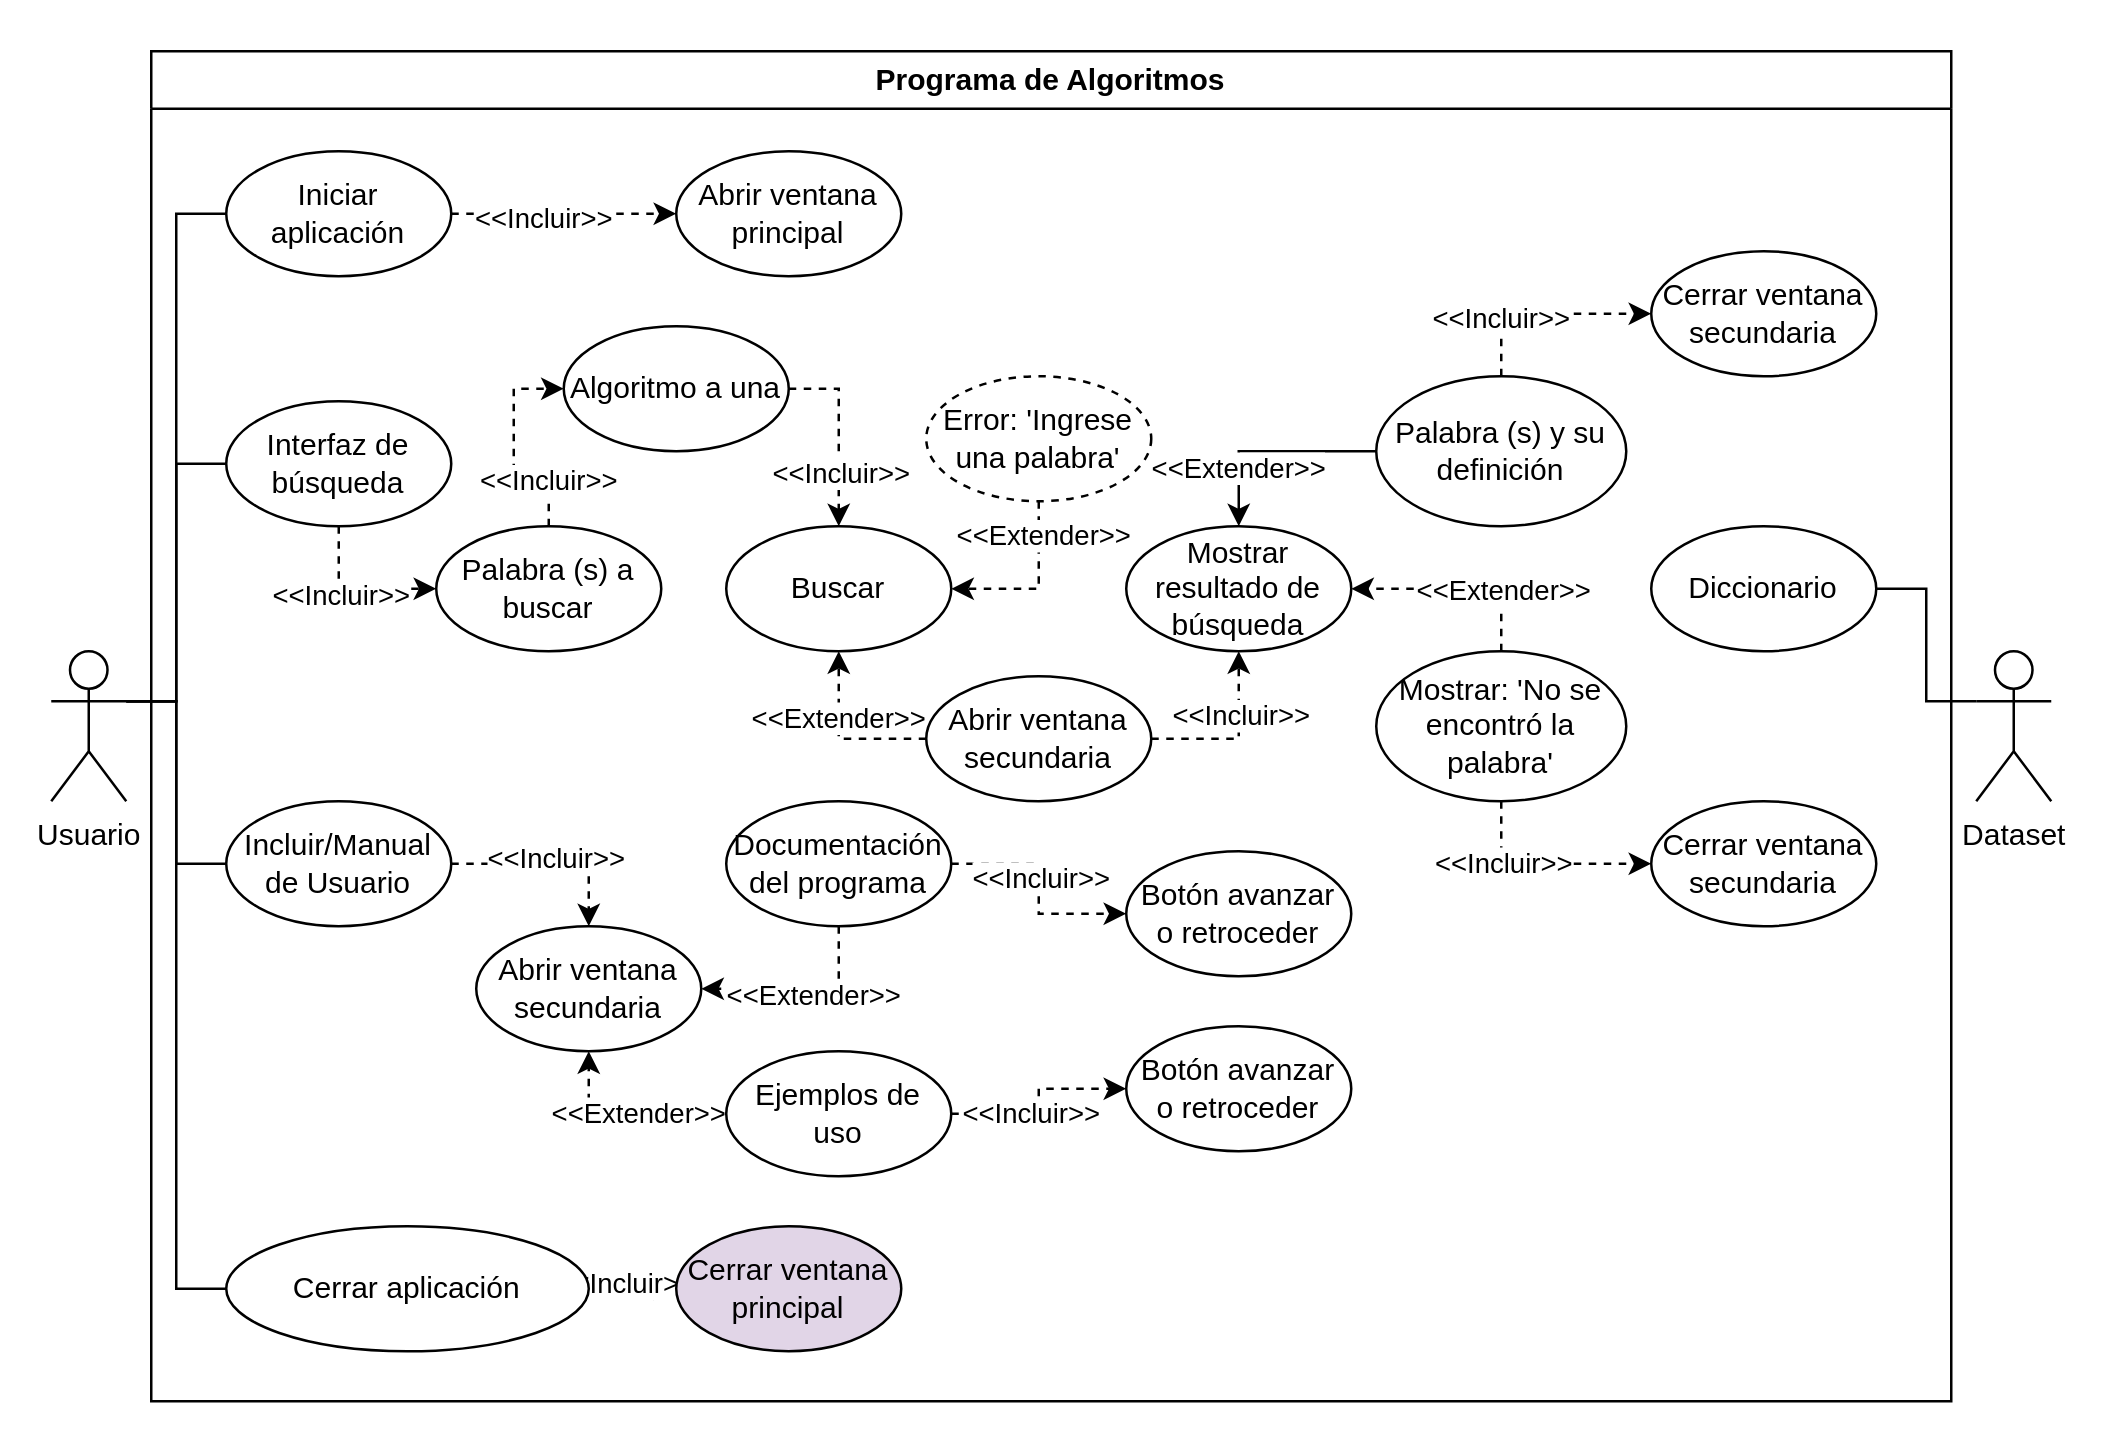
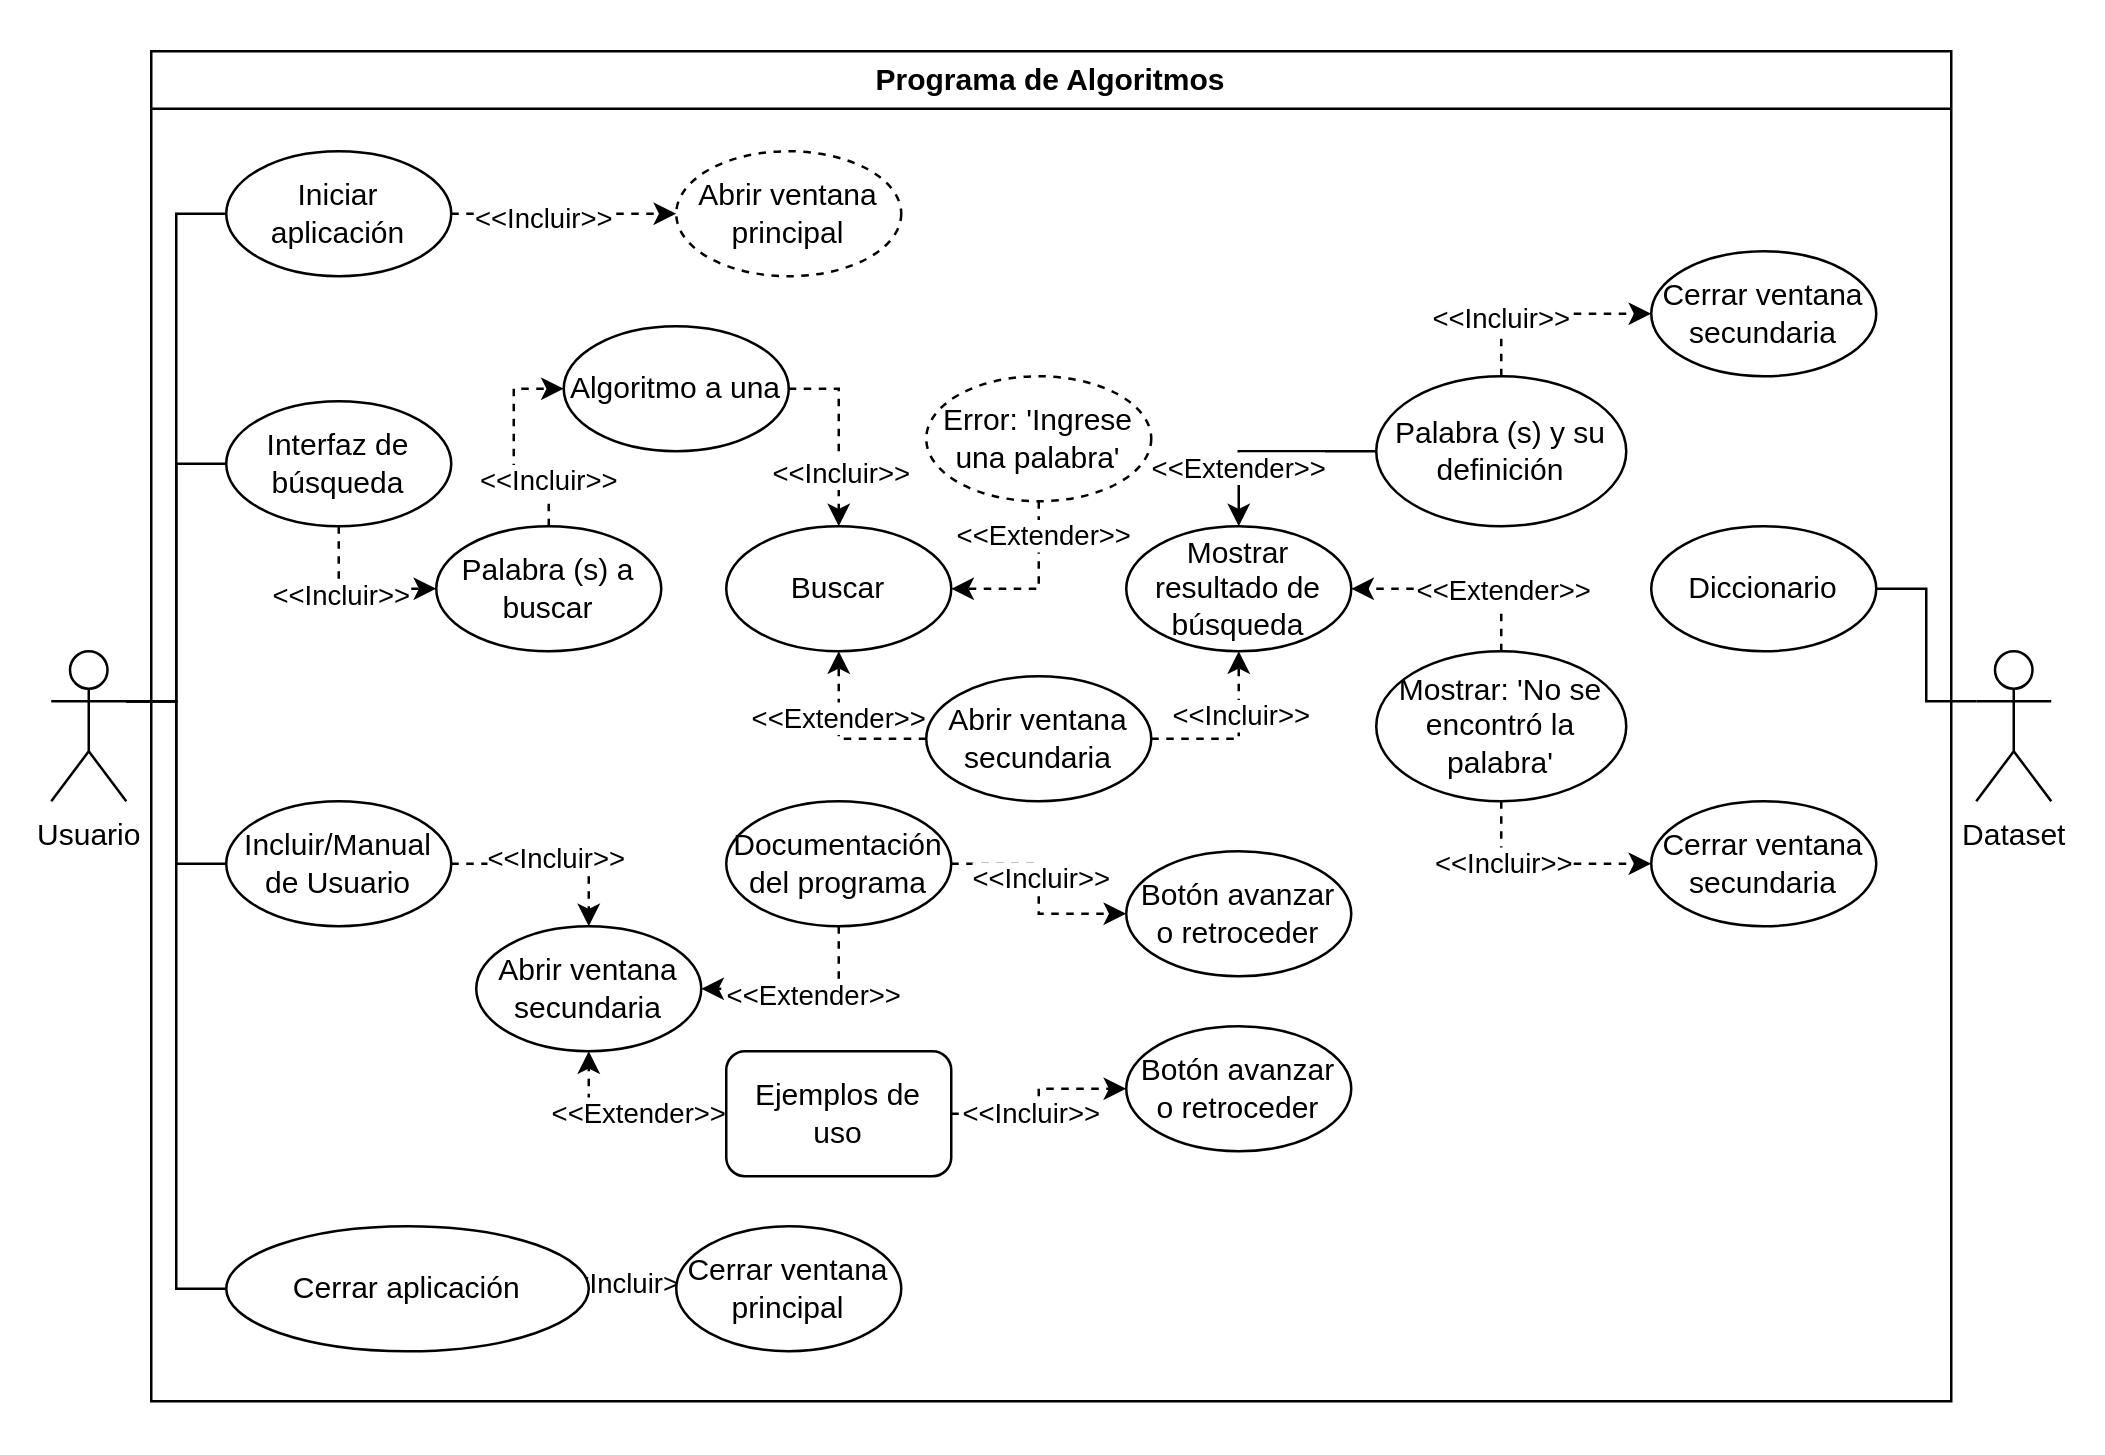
node "Abrir ventana principal": style solid -> dashed
node "Ejemplos de uso": shape ellipse -> rounded rectangle
node "Cerrar ventana principal": fillcolor #e1d5e7 -> #ffffff
